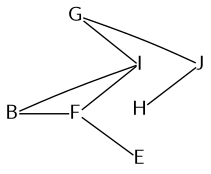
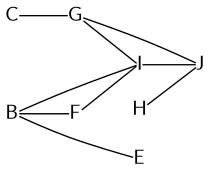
node "C": added
edge "I" -- "J": added
edge "F" -- "E": now "B" -- "E"
